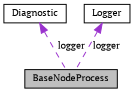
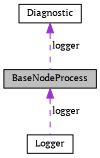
edge "BaseNodeProcess" -> "Logger": reversed
